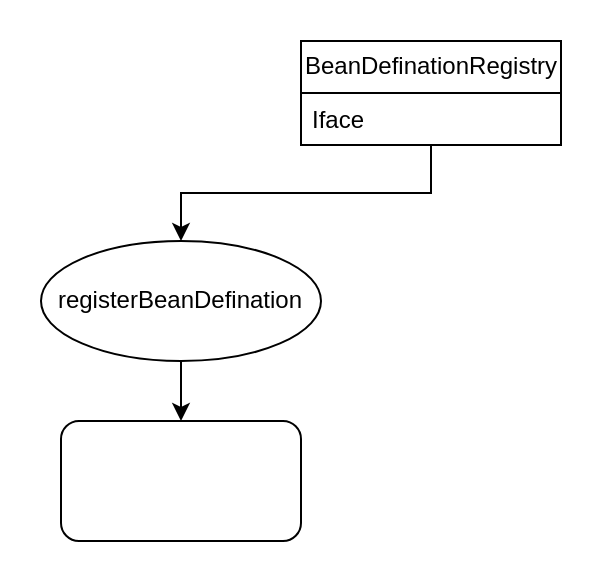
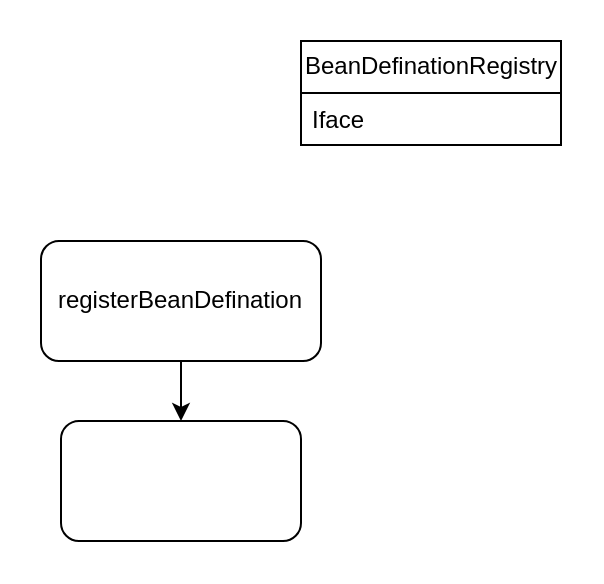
edge "BeanDefinationRegistry" -> "registerBeanDefination": removed
node "registerBeanDefination": shape ellipse -> rounded rectangle
